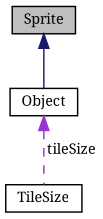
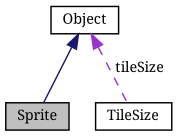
edge "Object" -> "Sprite": reversed
